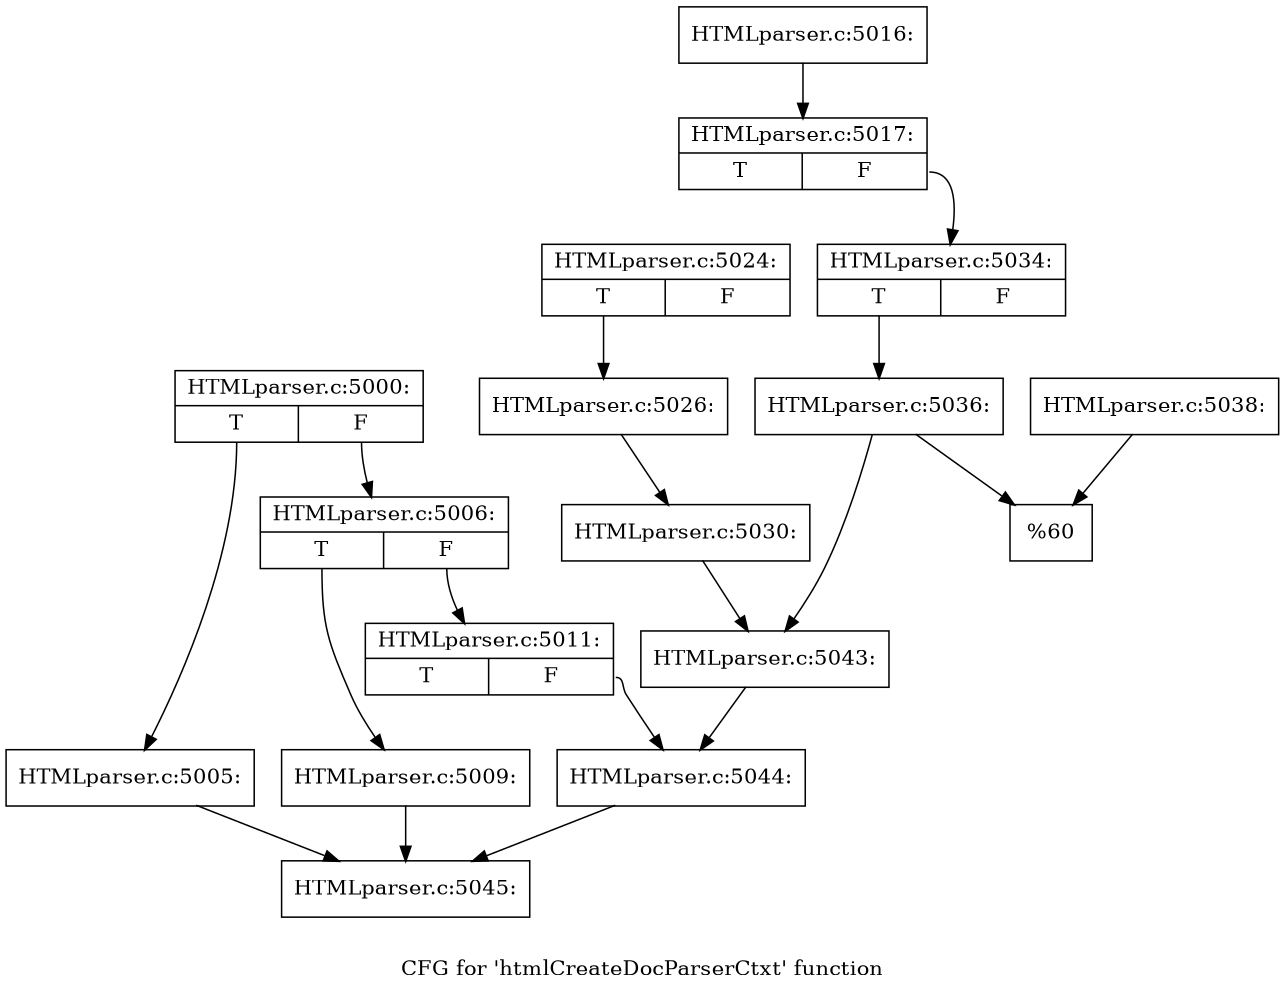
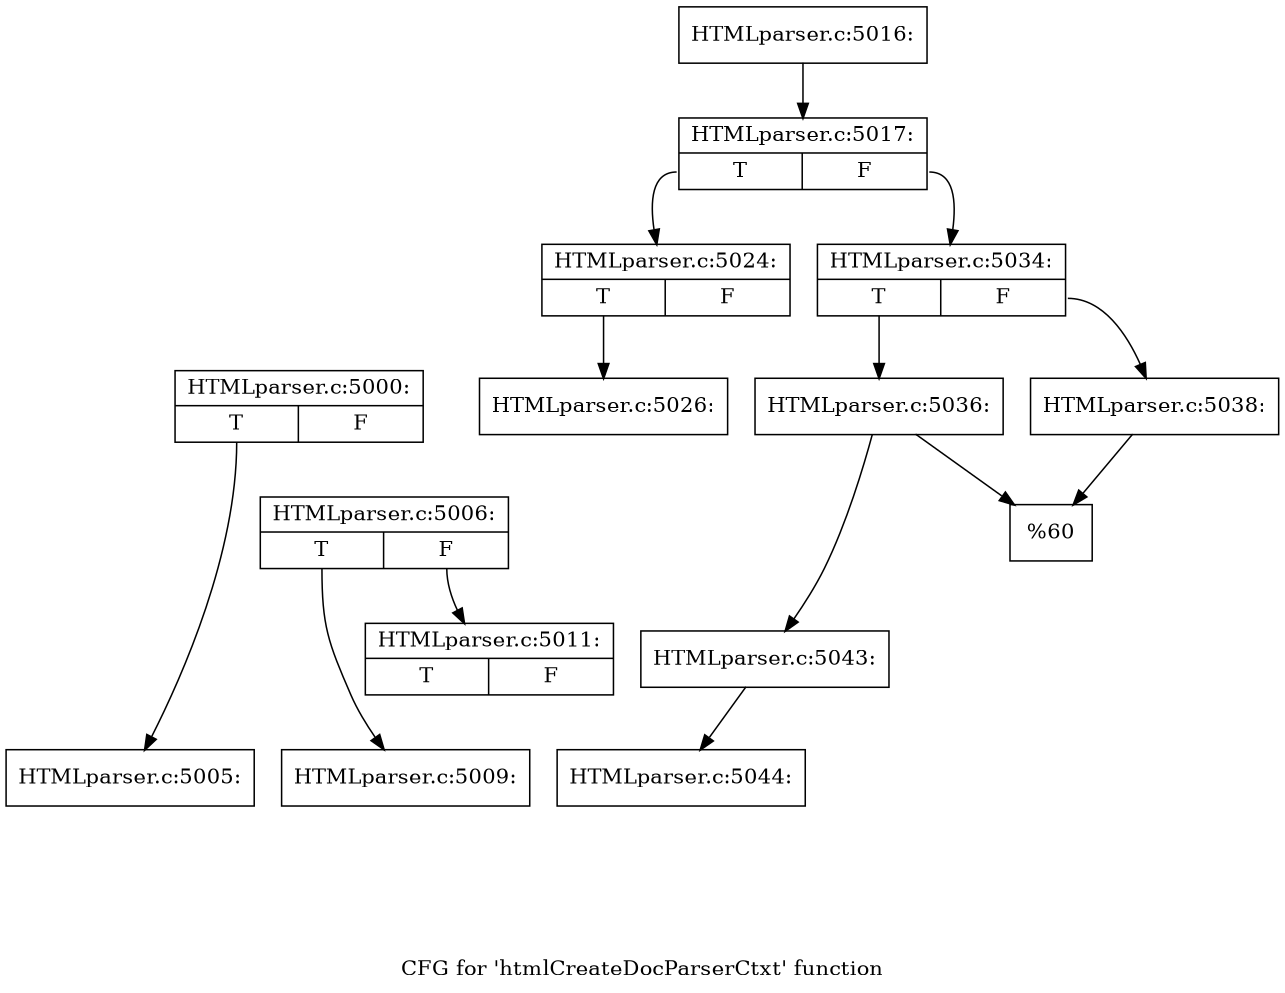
edge "HTMLparser.c:5017:" -> "HTMLparser.c:5024:": added
edge "HTMLparser.c:5034:" -> "HTMLparser.c:5038:": added
edge "HTMLparser.c:5000:" -> "HTMLparser.c:5006:": removed
node "HTMLparser.c:5030:": removed
edge "HTMLparser.c:5011:" -> "HTMLparser.c:5044:": removed
node "HTMLparser.c:5045:": removed
